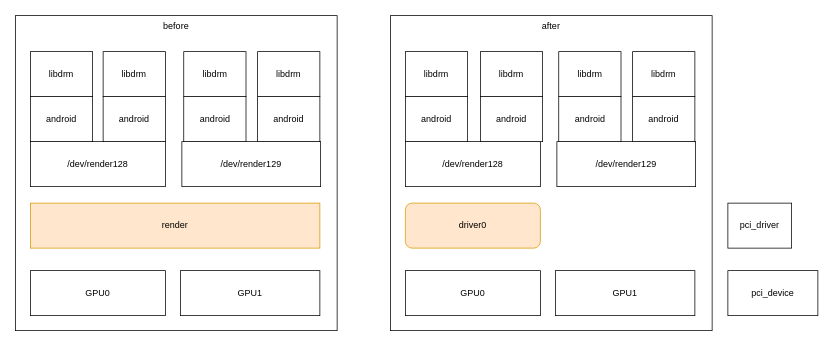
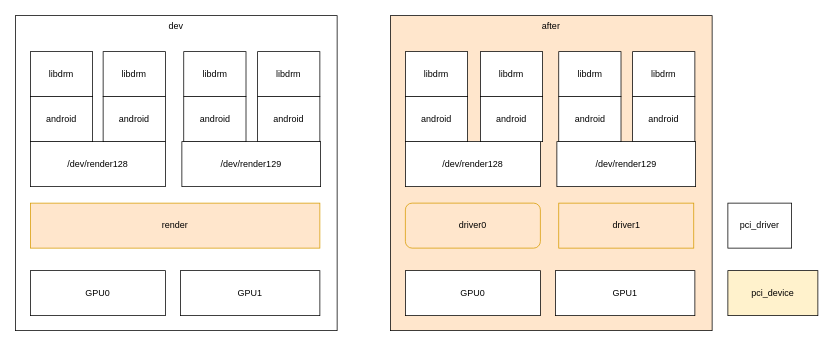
node "before": label "before" -> "dev"
node "after": fillcolor #ffffff -> #ffe6cc
node "driver1": added
node "pci_device": fillcolor #ffffff -> #fff2cc
